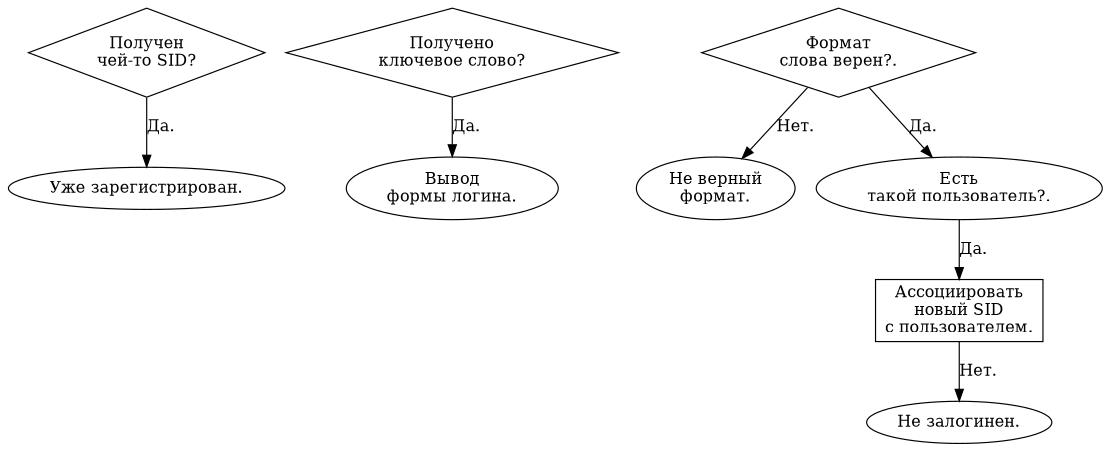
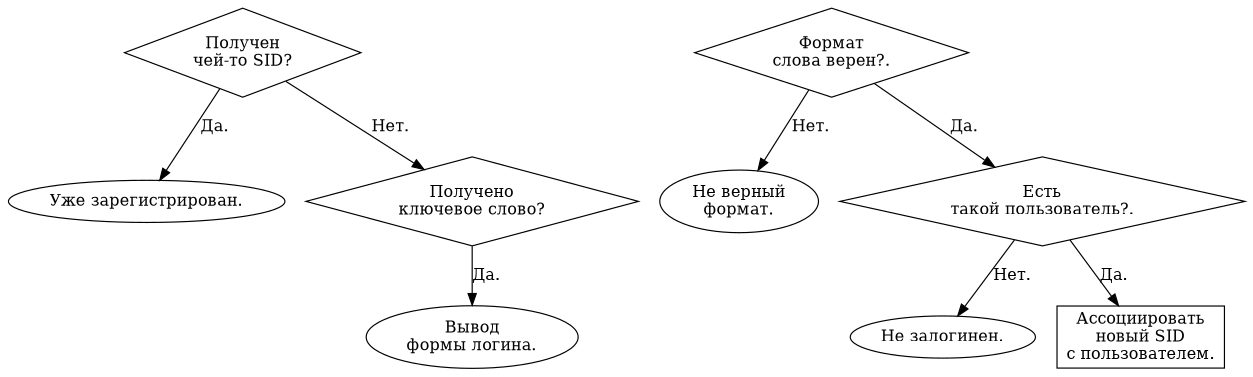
edge "Получен чей-то SID?" -> "Получено ключевое слово?": added, label "Нет."
node "Есть такой пользователь?.": shape ellipse -> diamond
edge "Ассоциировать новый SID с пользователем." -> "Не залогинен.": now "Есть такой пользователь?." -> "Не залогинен."
